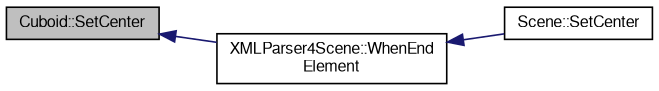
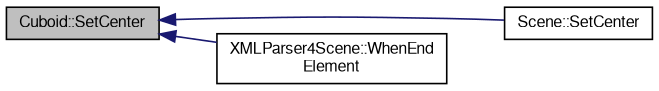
edge "Scene::SetCenter" -> "XMLParser4Scene::WhenEnd Element": now "Scene::SetCenter" -> "Cuboid::SetCenter"
